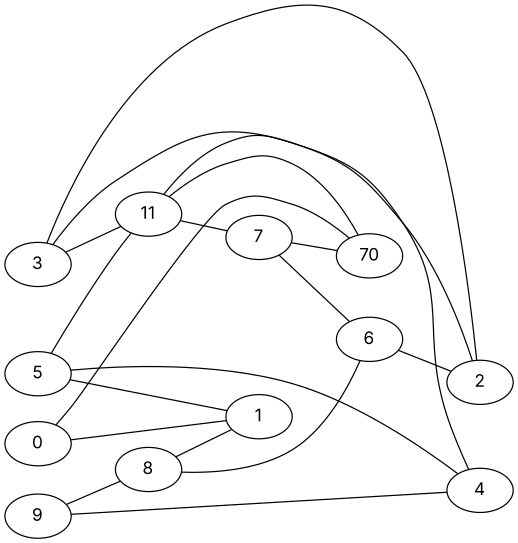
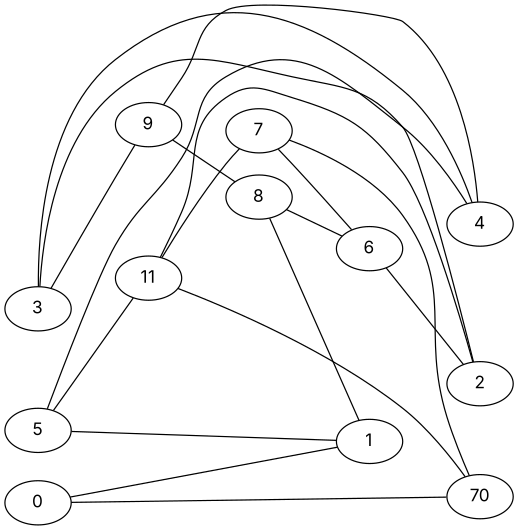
edge "11" -- "3": now "9" -- "3"
